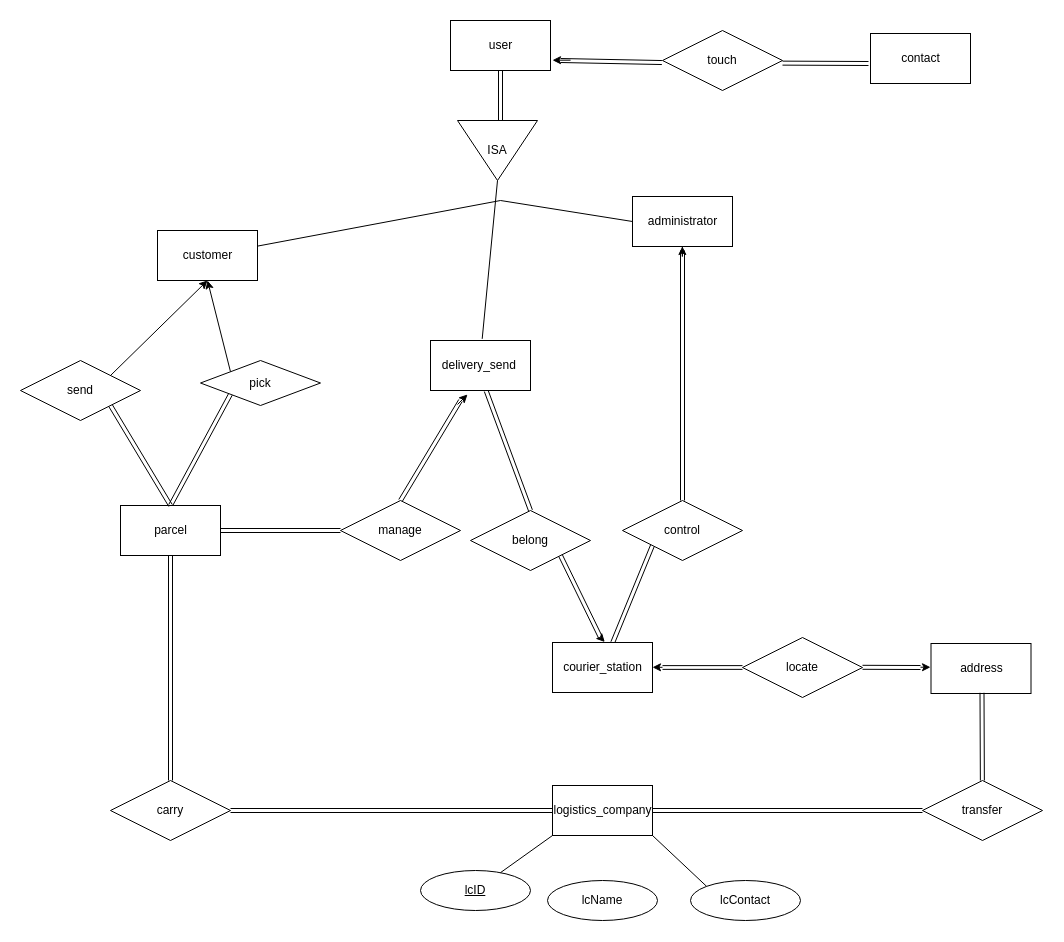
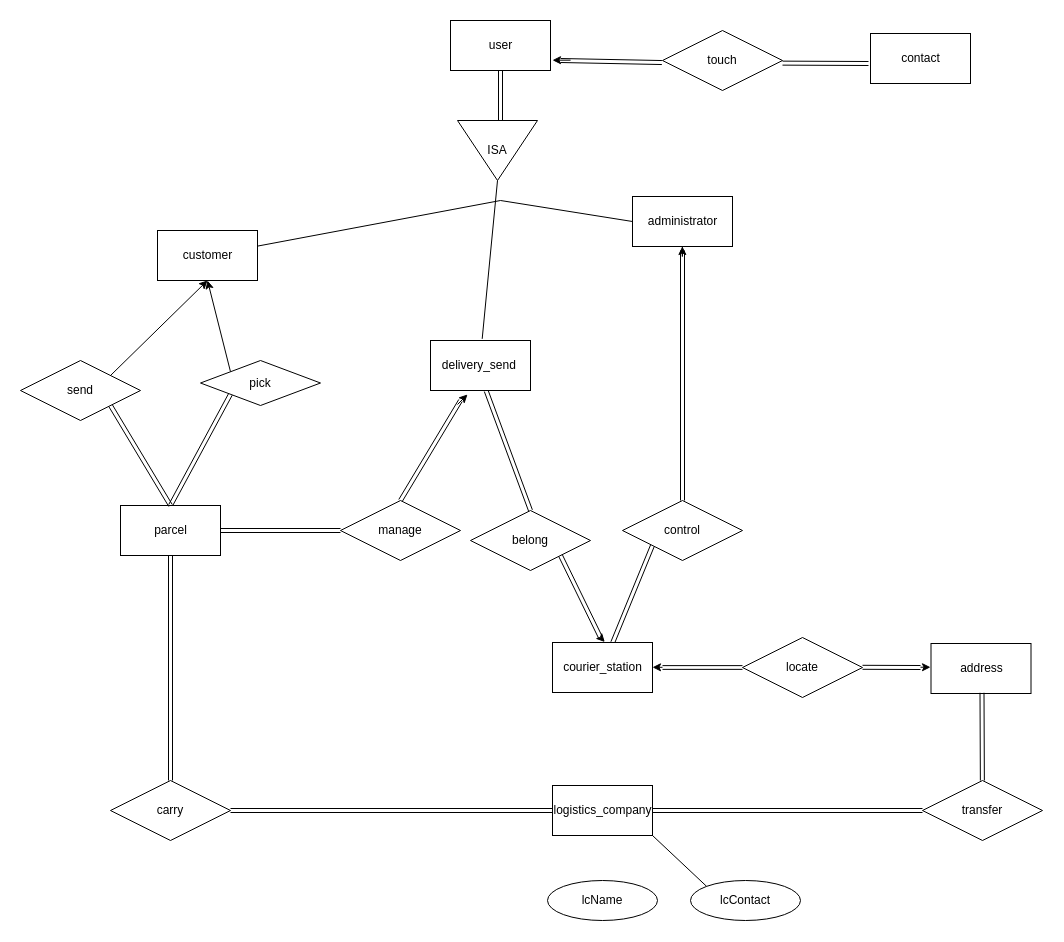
edge "logistics_company" -- "lcID": removed
node "lcID": removed
